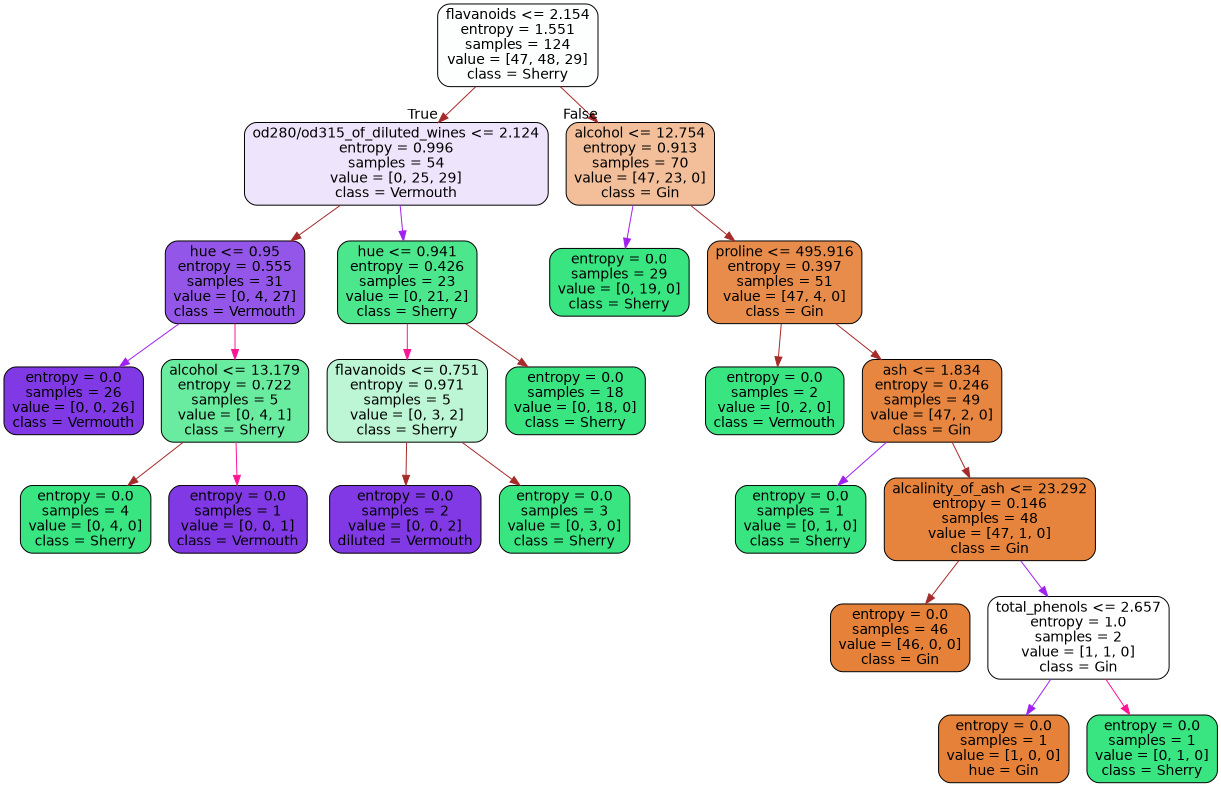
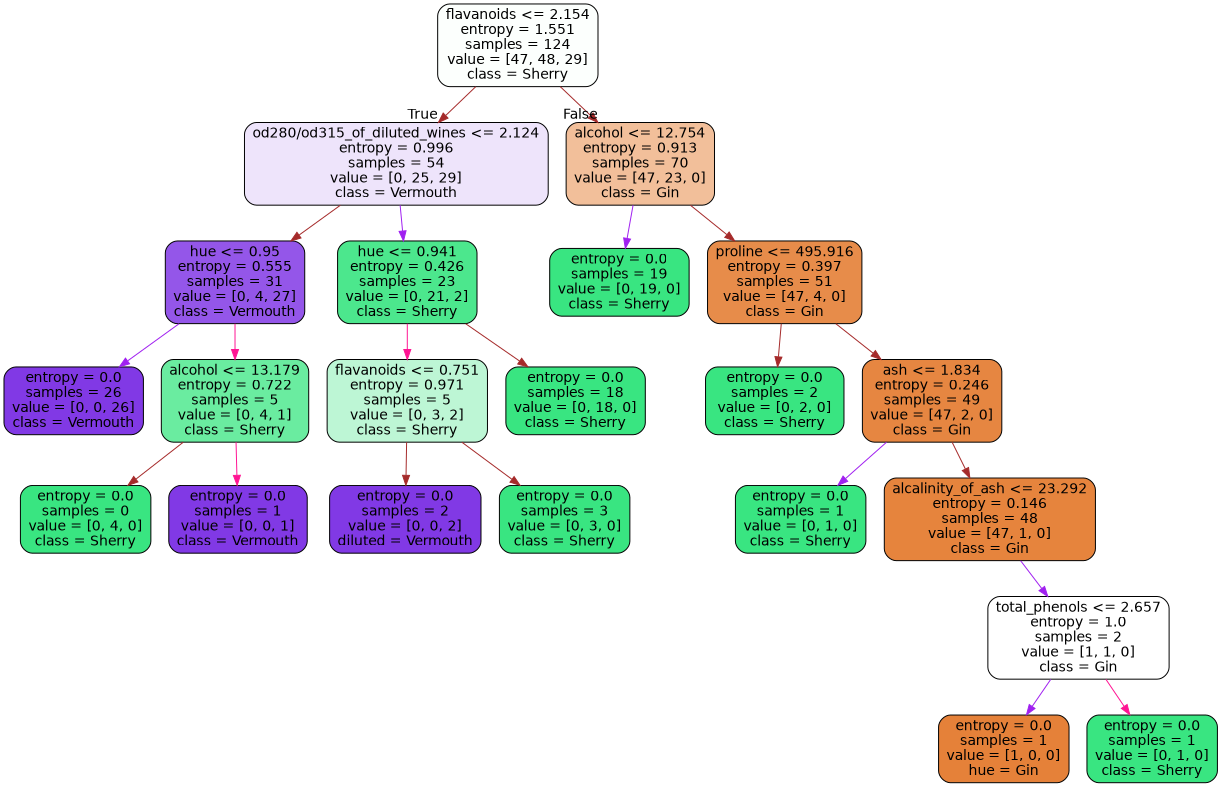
node "entropy = 0.0 samples = 29 value = [0, 19, 0] class = Sherry": label "entropy = 0.0 samples = 29 value = [0, 19, 0] class = Sherry" -> "entropy = 0.0 samples = 19 value = [0, 19, 0] class = Sherry"
node "entropy = 0.0 samples = 2 value = [0, 2, 0] class = Vermouth": label "entropy = 0.0 samples = 2 value = [0, 2, 0] class = Vermouth" -> "entropy = 0.0 samples = 2 value = [0, 2, 0] class = Sherry"
node "entropy = 0.0 samples = 4 value = [0, 4, 0] class = Sherry": label "entropy = 0.0 samples = 4 value = [0, 4, 0] class = Sherry" -> "entropy = 0.0 samples = 0 value = [0, 4, 0] class = Sherry"
node "entropy = 0.0 samples = 46 value = [46, 0, 0] class = Gin": removed
